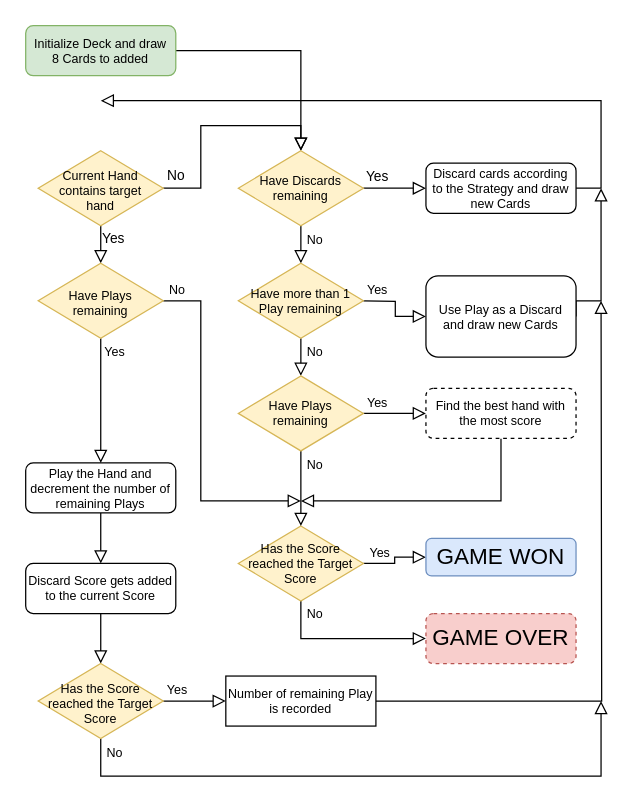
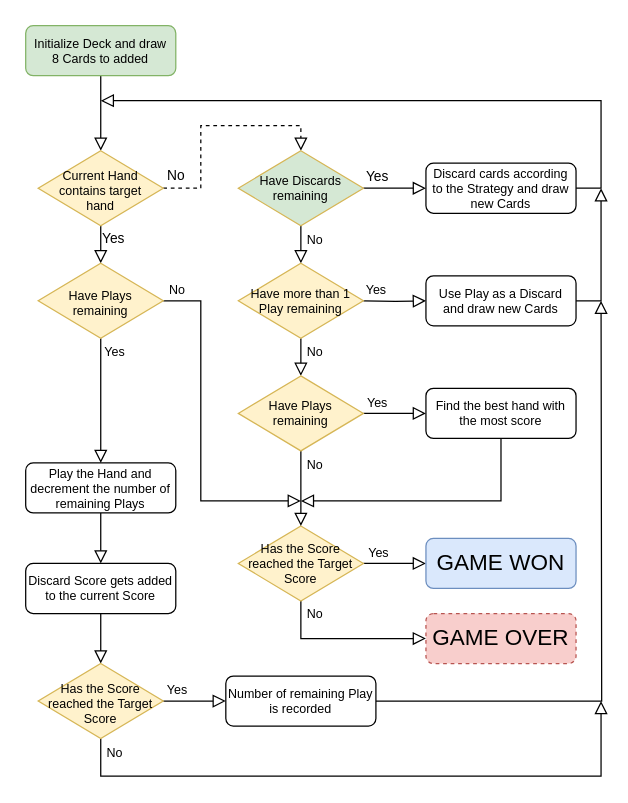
edge "Initialize Deck and draw 8 Cards to added" -> "Have Discards remaining": now "Initialize Deck and draw 8 Cards to added" -> "Current Hand contains target hand"
edge "Current Hand contains target hand" -> "Have Discards remaining": style solid -> dashed
node "Have Discards remaining": fillcolor #fff2cc -> #d5e8d4
node "Use Play as a Discard and draw new Cards": size 150x81 -> 150x50
node "Find the best hand with the most score": style dashed -> solid
node "GAME WON": size 150x38 -> 150x50
node "Number of remaining Play is recorded": shape rectangle -> rounded rectangle
